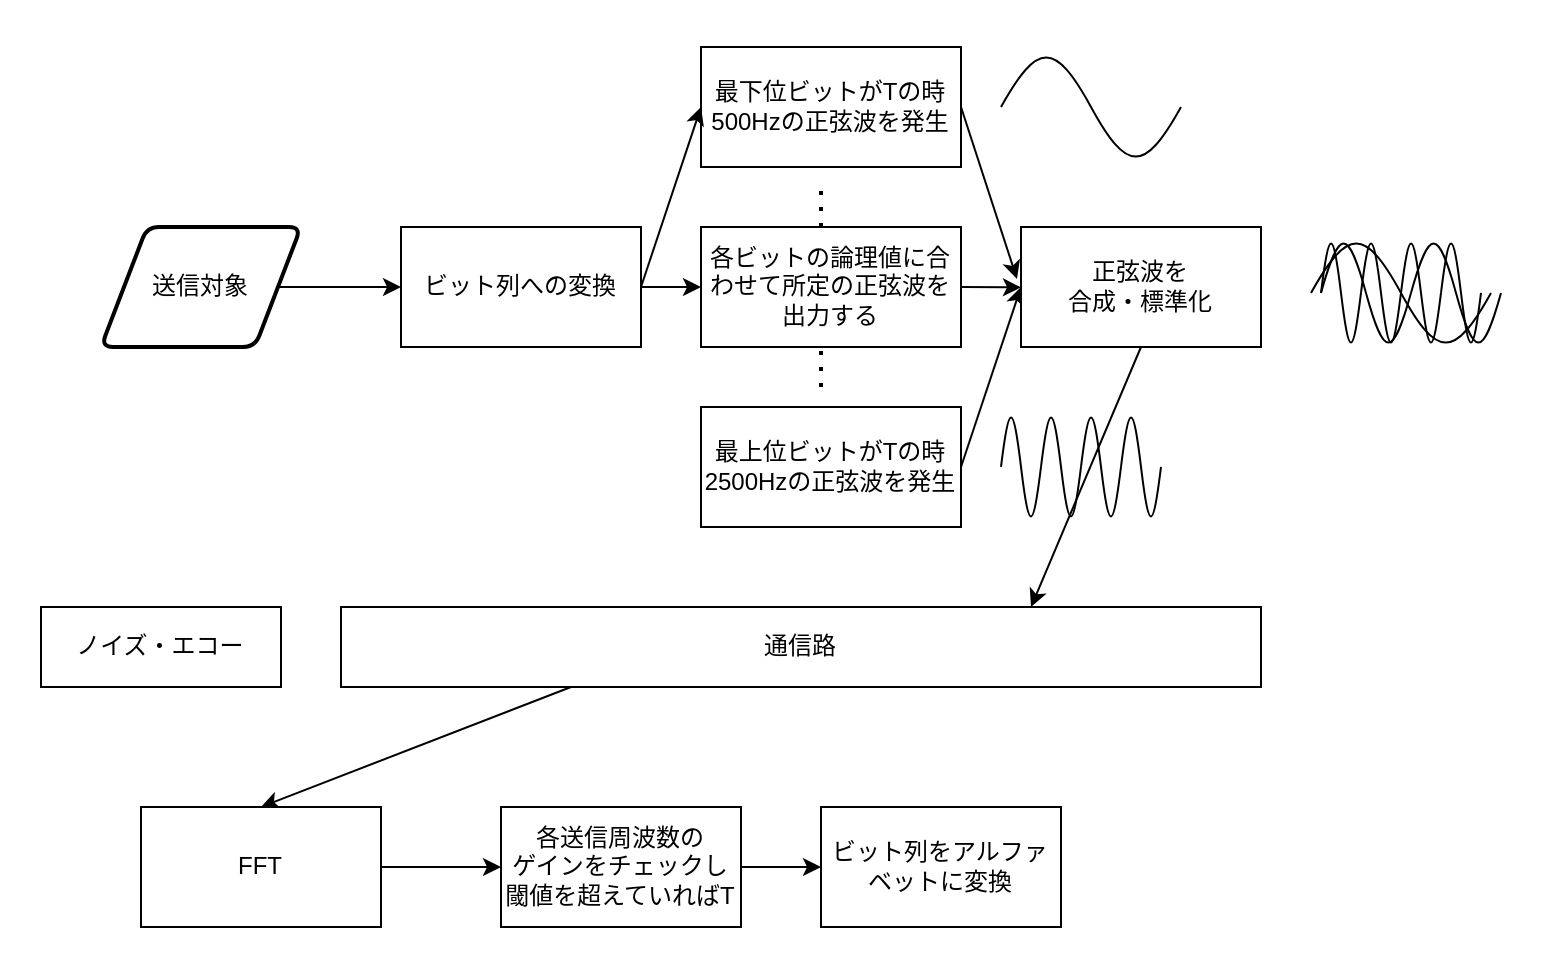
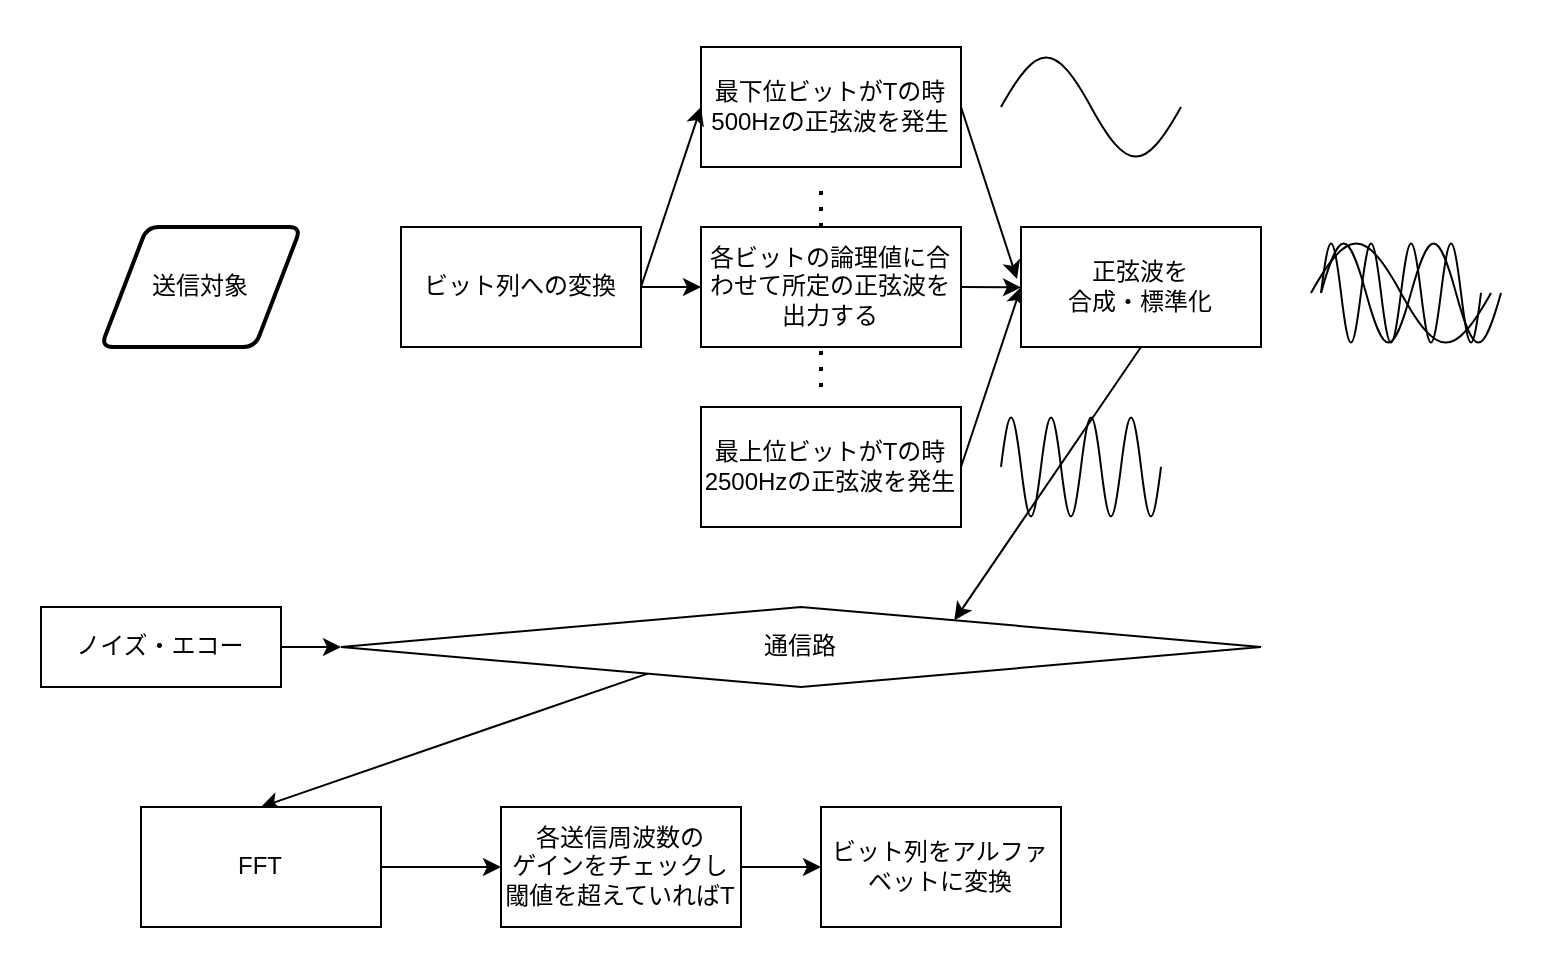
edge "送信対象" -> "ビット列への変換": removed
edge "ノイズ・エコー" -> "通信路": added
node "通信路": shape rectangle -> diamond
